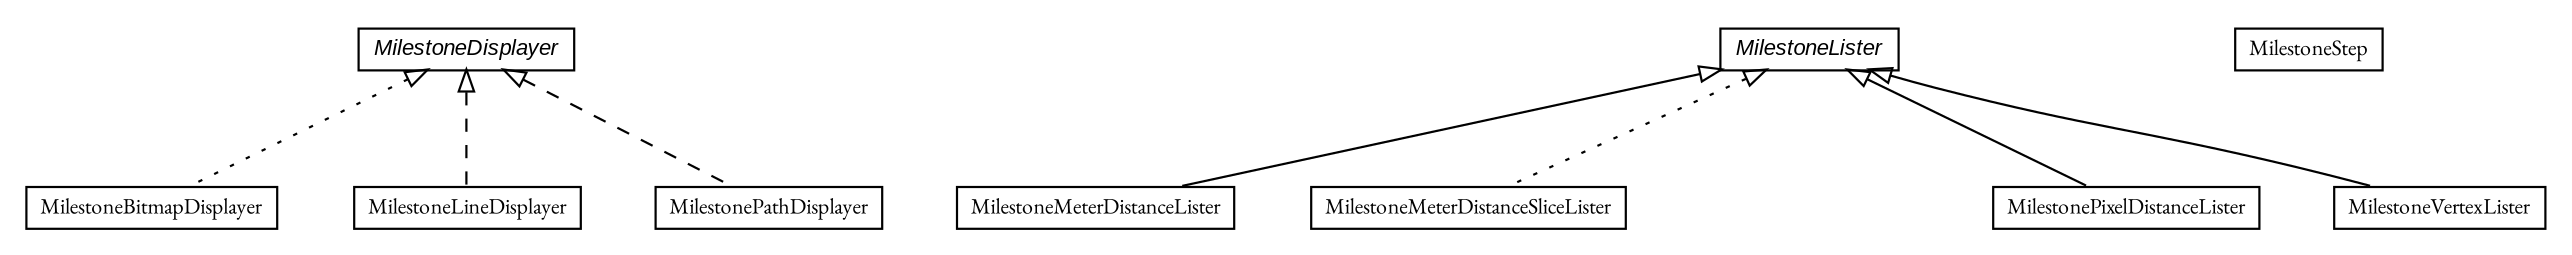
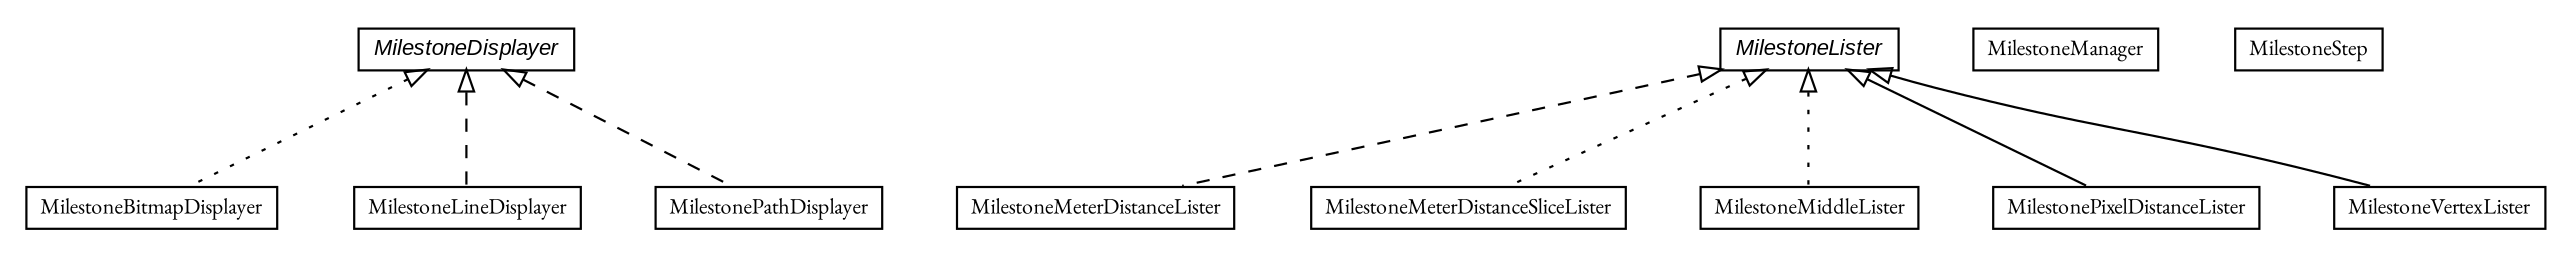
node "MilestoneManager": added
edge "MilestoneMeterDistanceLister" -> "MilestoneLister": style solid -> dashed
node "MilestoneMiddleLister": added
